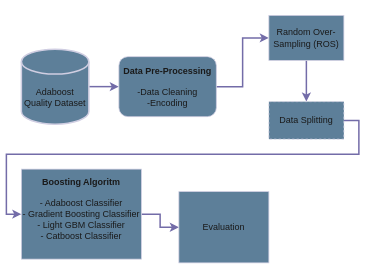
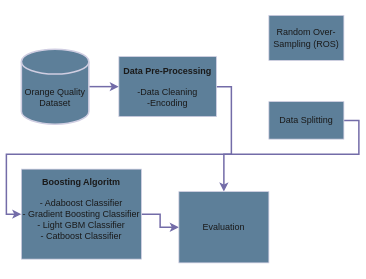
edge "Data Pre-Processing -Data Cleaning -Encoding" -> "Random Over-Sampling (ROS)": now "Data Pre-Processing -Data Cleaning -Encoding" -> "Evaluation"
edge "Random Over-Sampling (ROS)" -> "Data Splitting": removed
node "Adaboost Quality Dataset": label "Adaboost Quality Dataset" -> "Orange Quality Dataset"
node "Data Pre-Processing -Data Cleaning -Encoding": shape rounded rectangle -> rectangle
node "Data Splitting": style dashed -> solid
